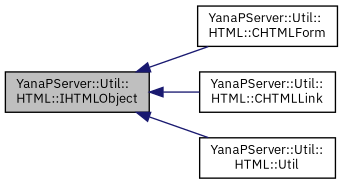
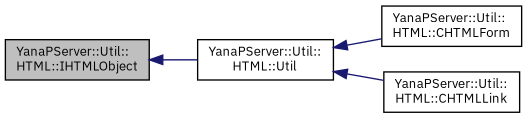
edge "YanaPServer::Util:: HTML::CHTMLForm" -> "YanaPServer::Util:: HTML::IHTMLObject": now "YanaPServer::Util:: HTML::CHTMLForm" -> "YanaPServer::Util:: HTML::Util"
edge "YanaPServer::Util:: HTML::CHTMLLink" -> "YanaPServer::Util:: HTML::IHTMLObject": now "YanaPServer::Util:: HTML::CHTMLLink" -> "YanaPServer::Util:: HTML::Util"
